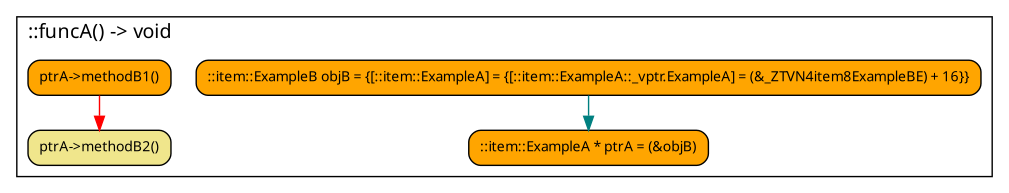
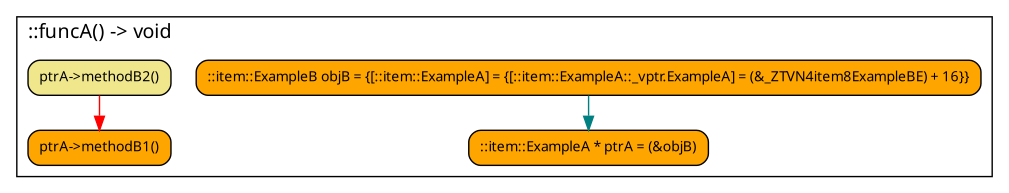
edge "ptrA->methodB1()" -> "ptrA->methodB2()": reversed
